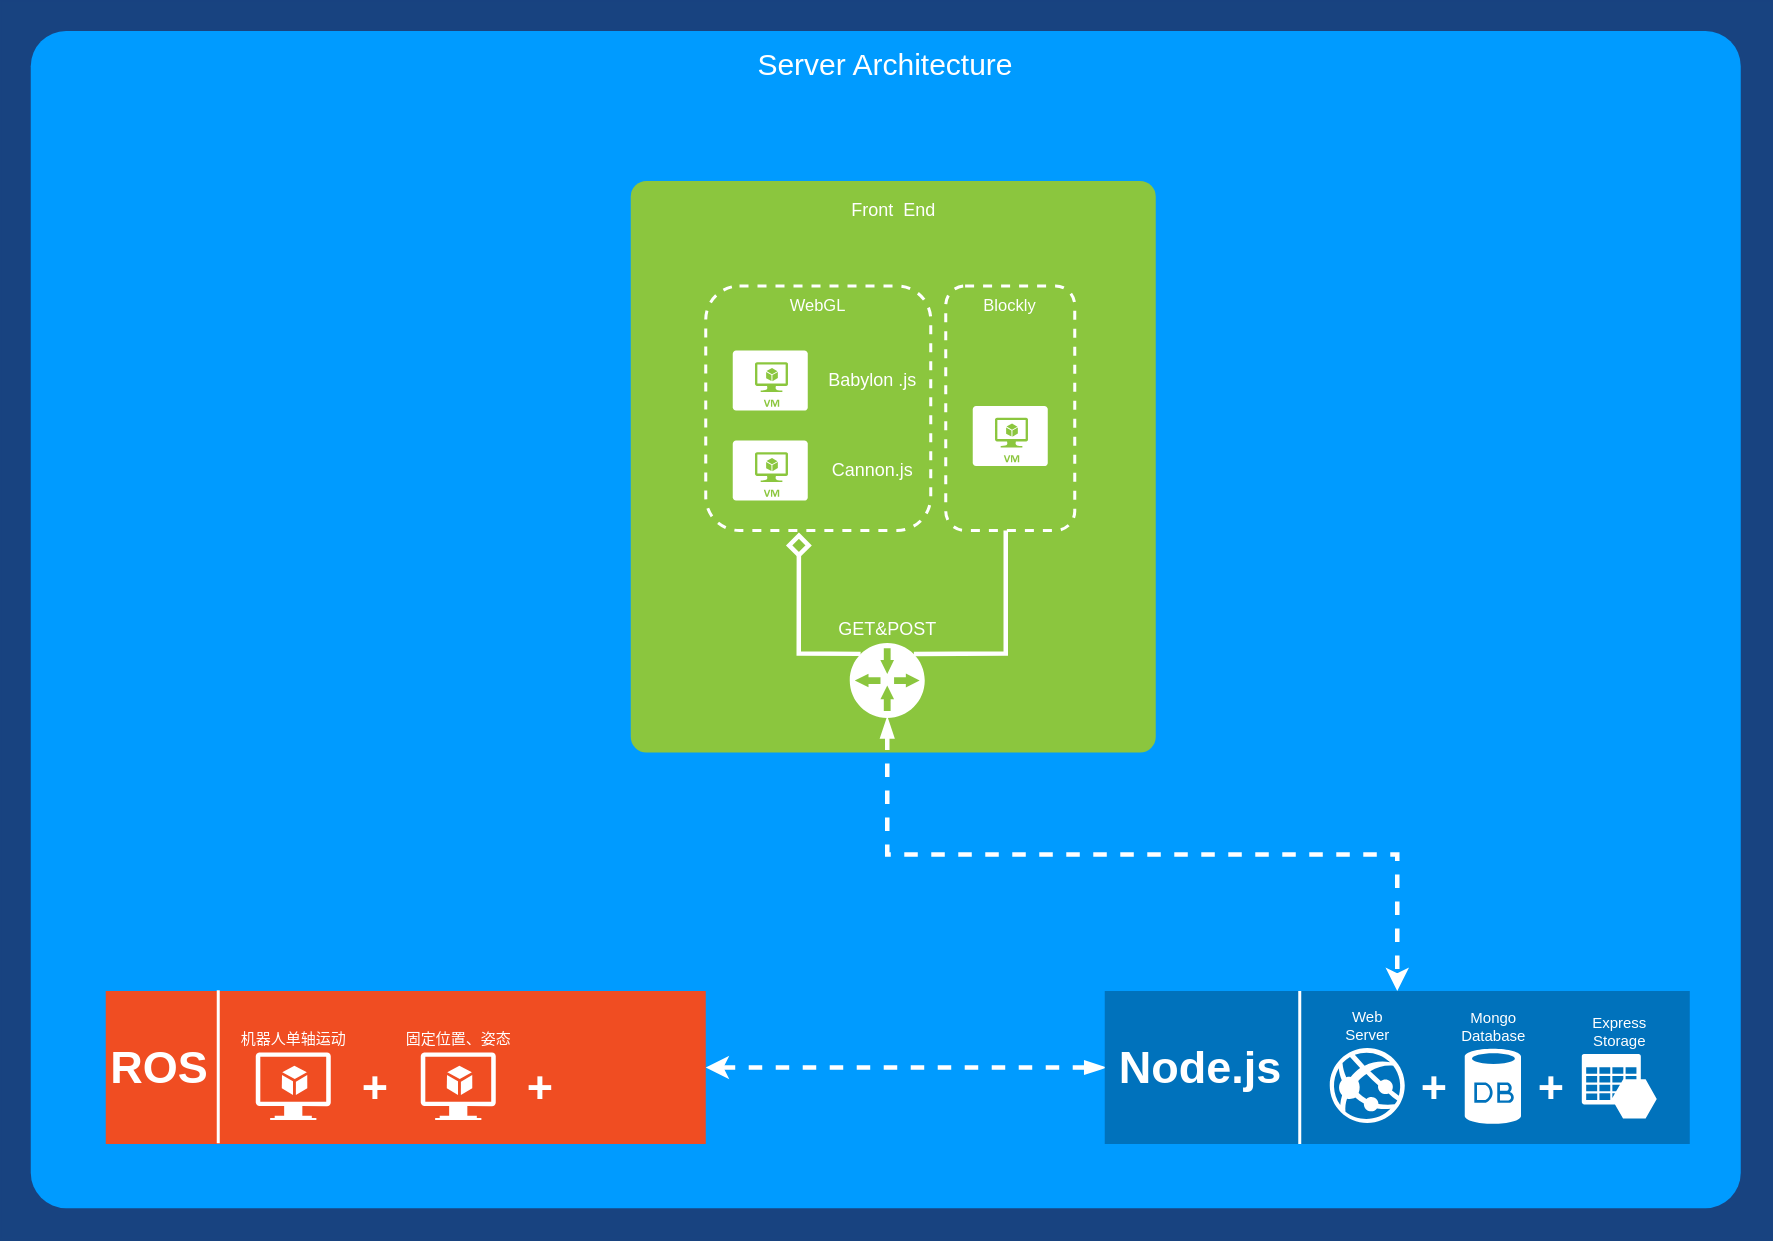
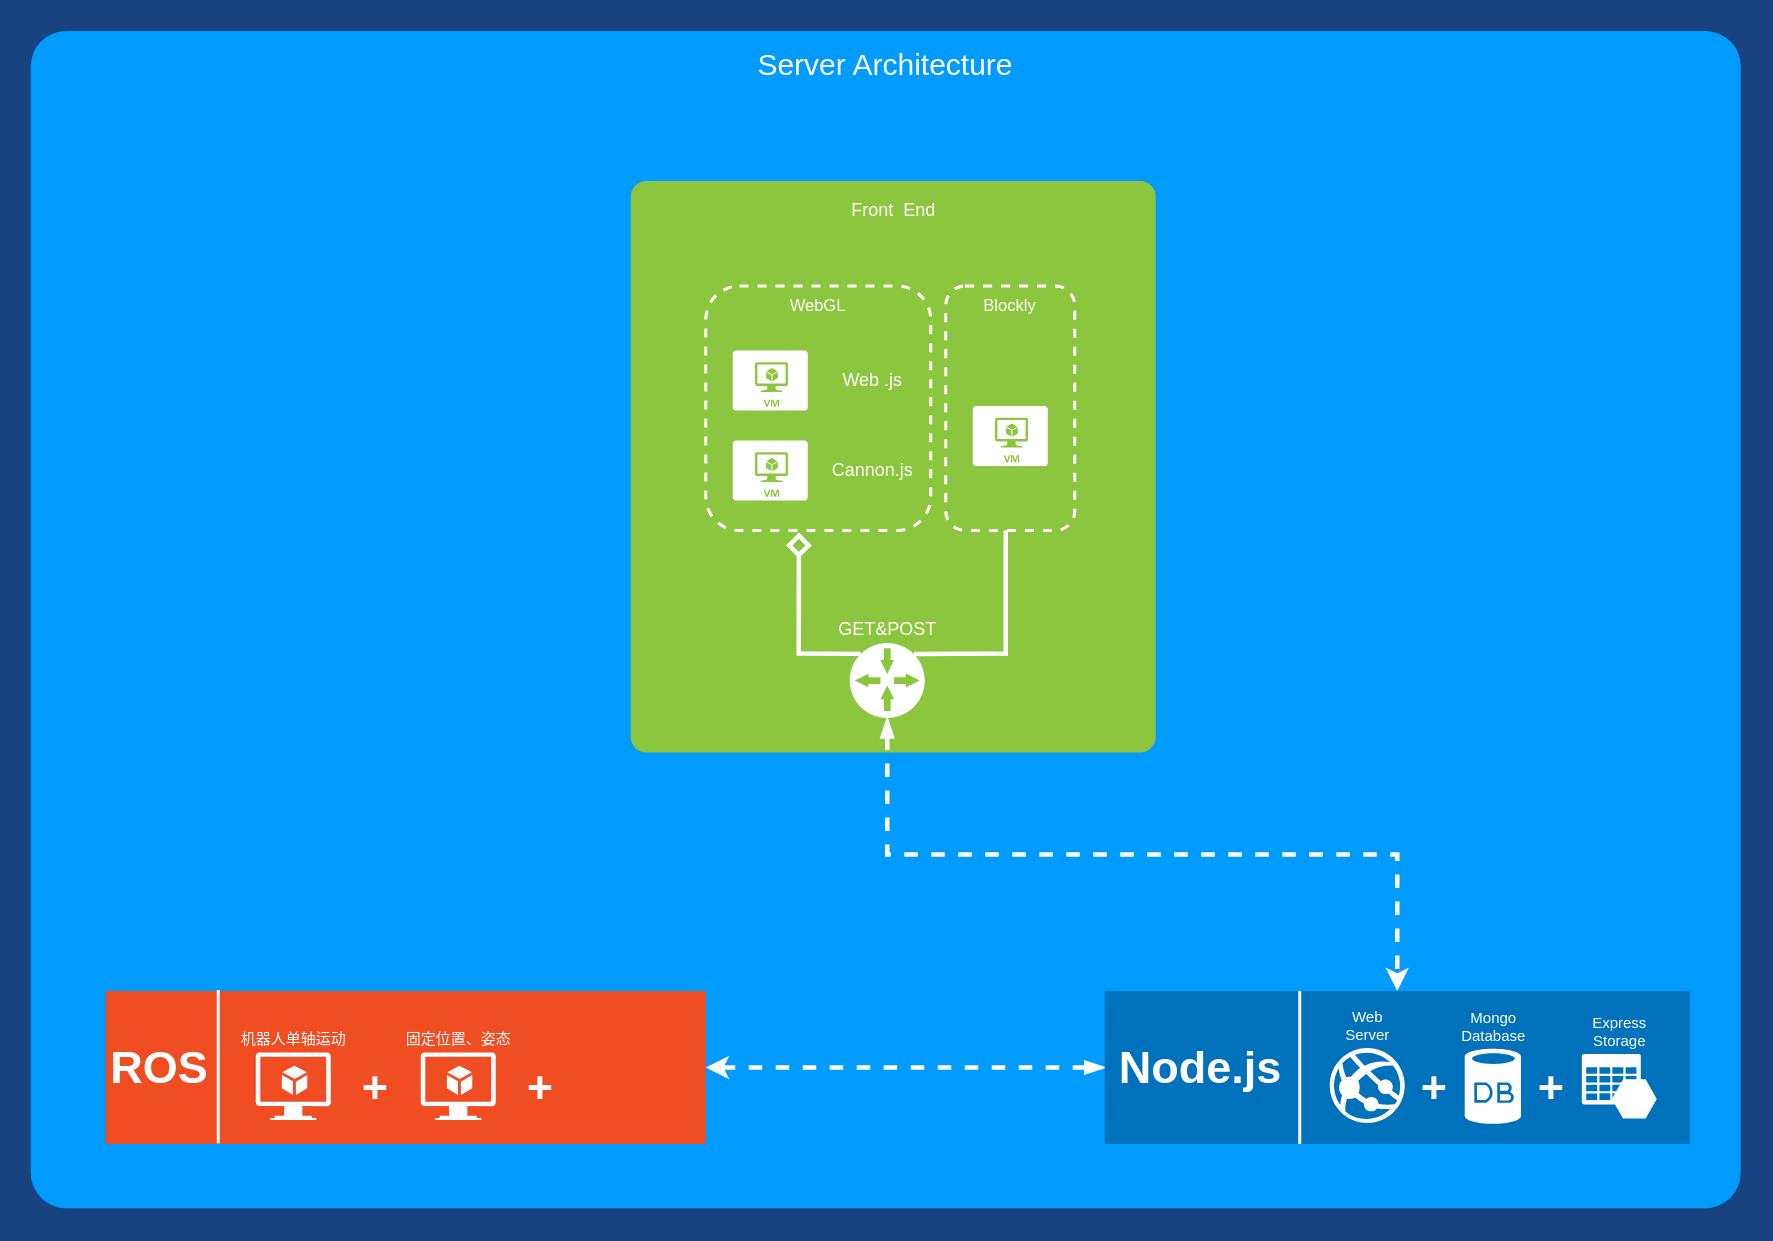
node "Babylon .js": label "Babylon .js" -> "Web .js"
